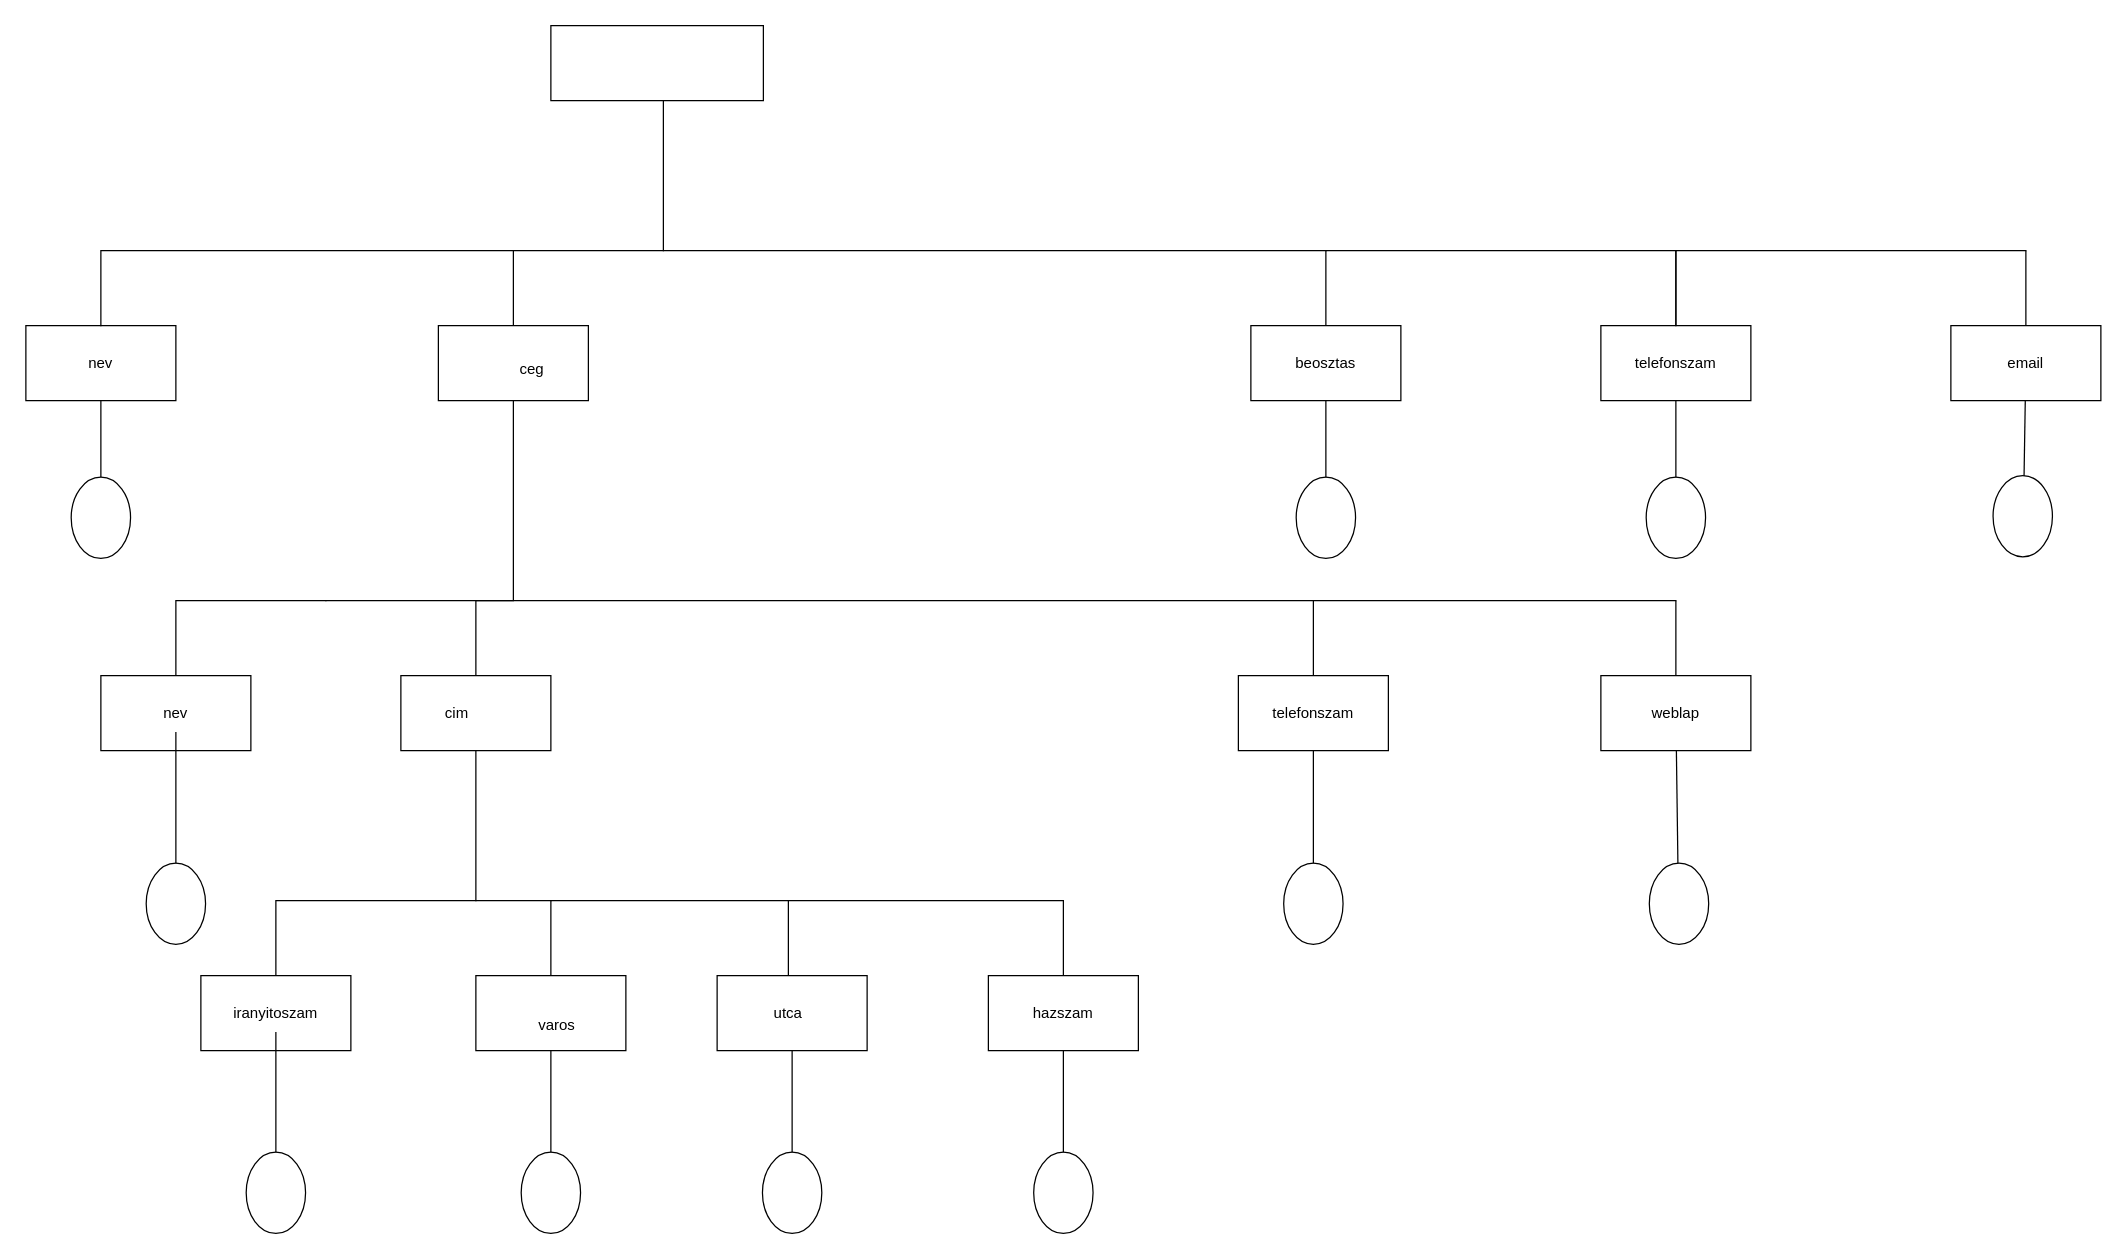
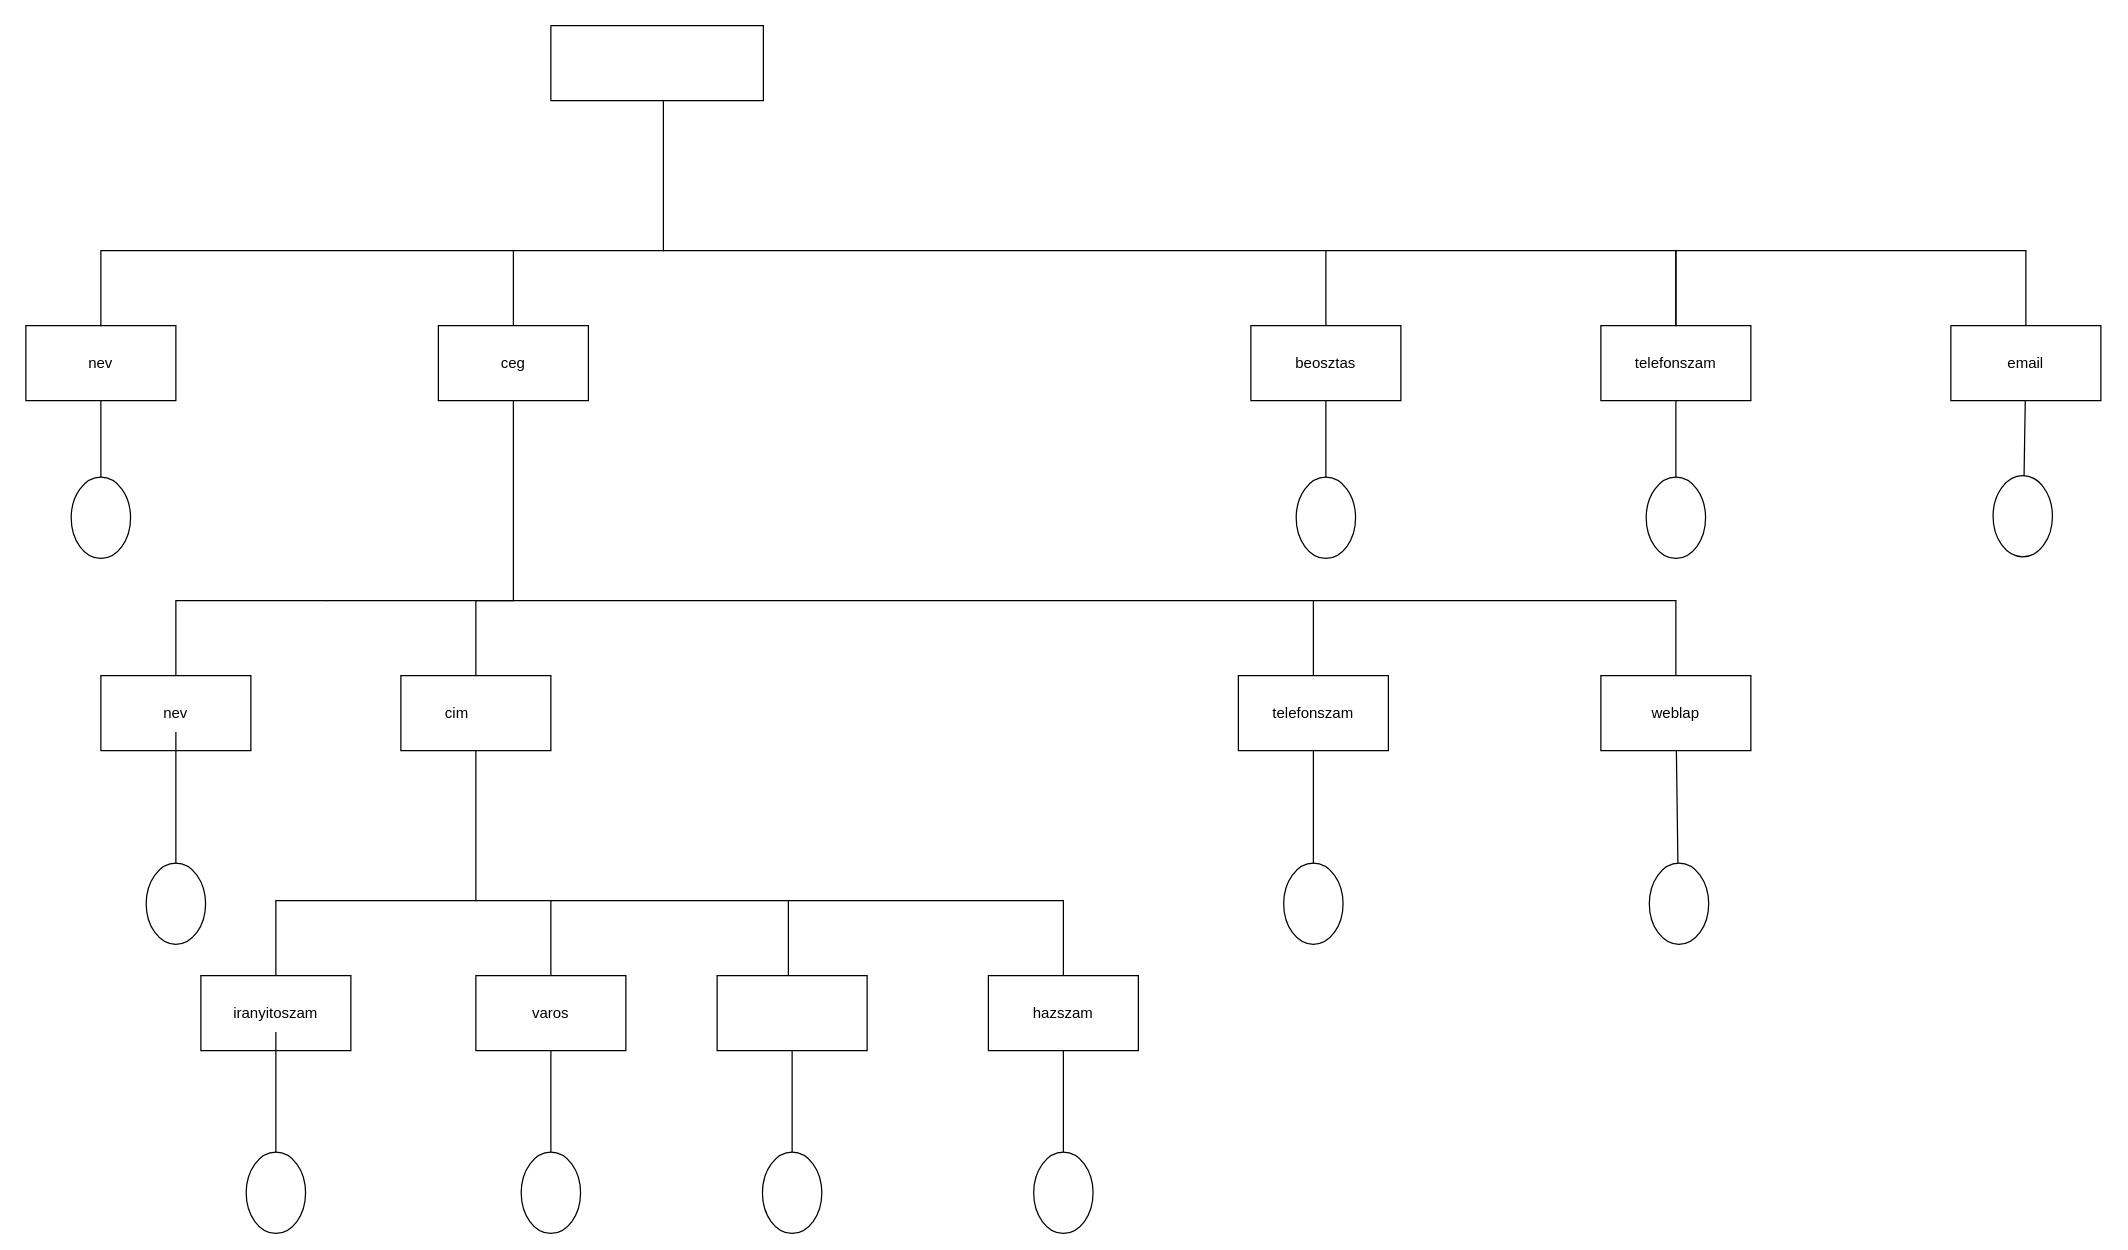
node "ceg": moved (532, 369) -> (513, 363)
node "utca": removed
node "varos": moved (557, 1026) -> (551, 1013)
